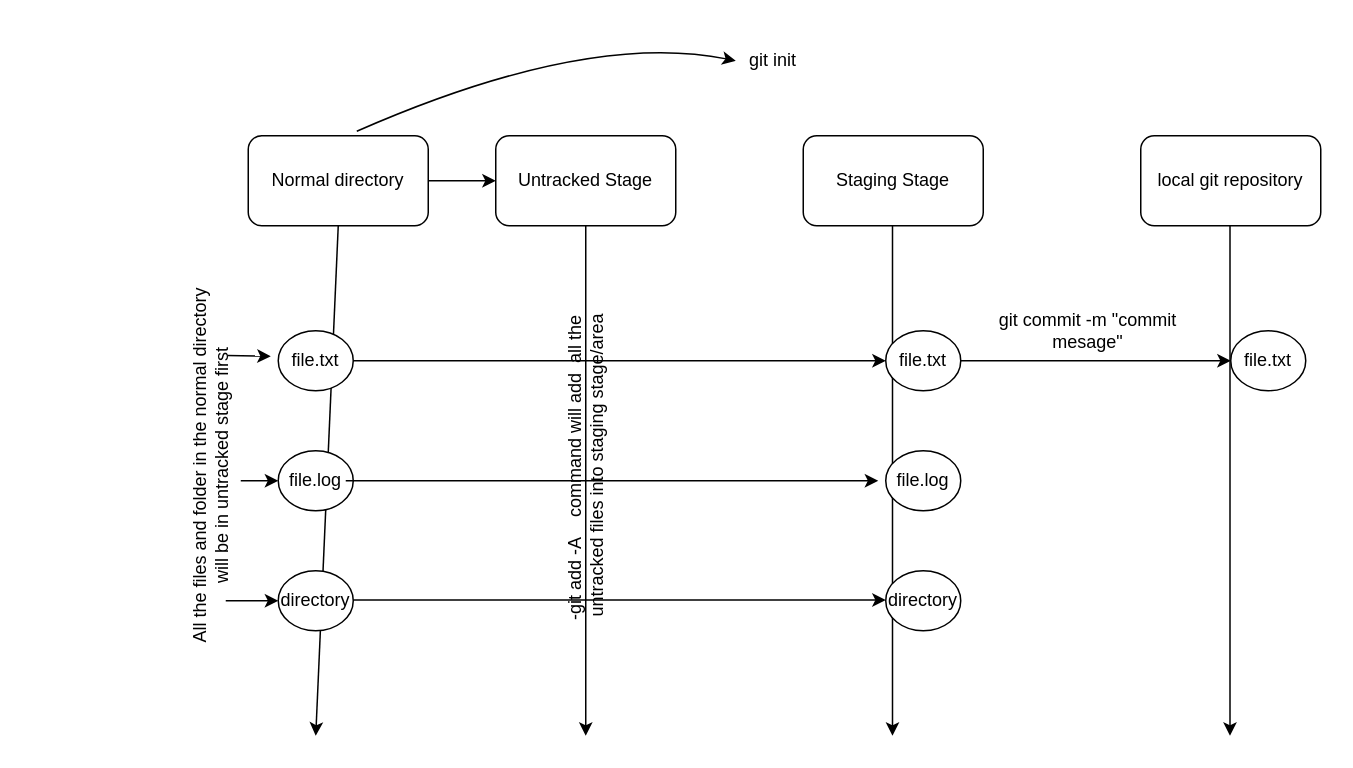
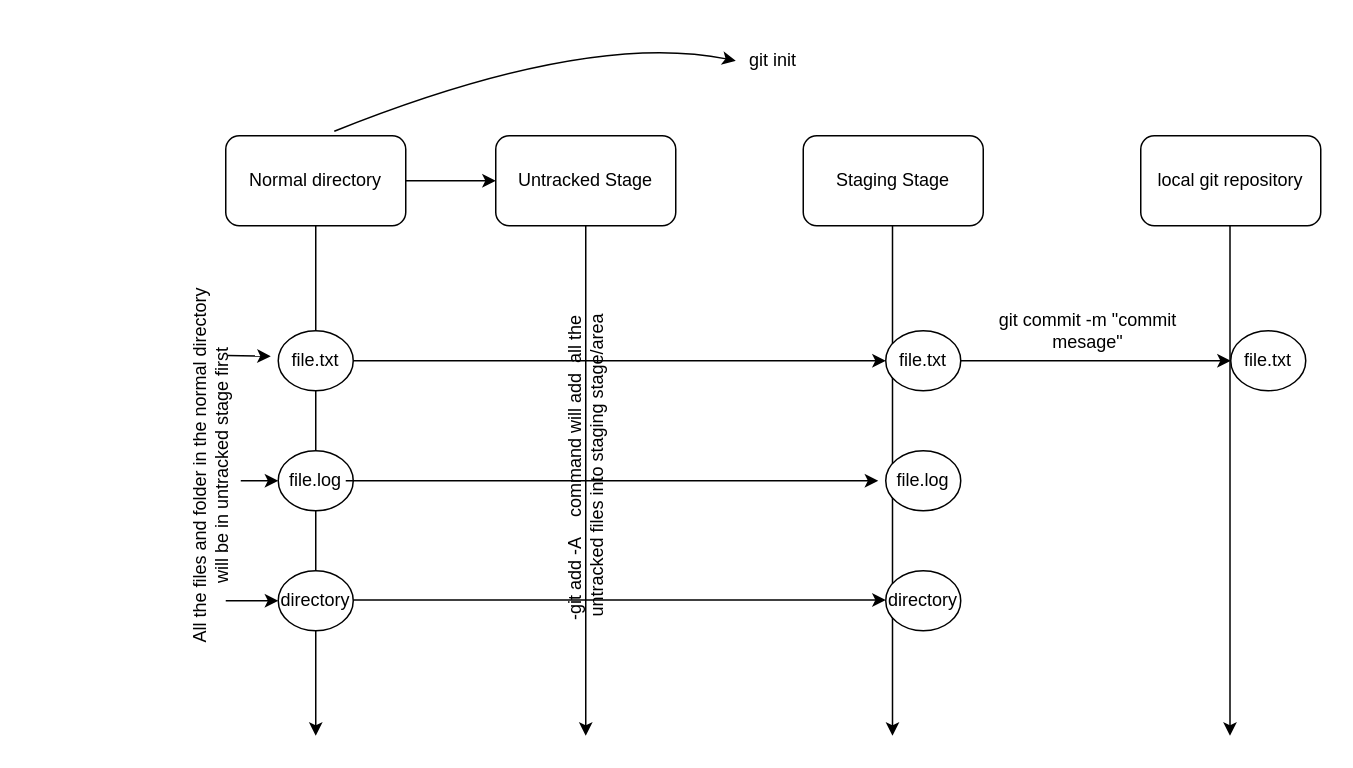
node "Normal directory": moved (338, 181) -> (316, 181)
